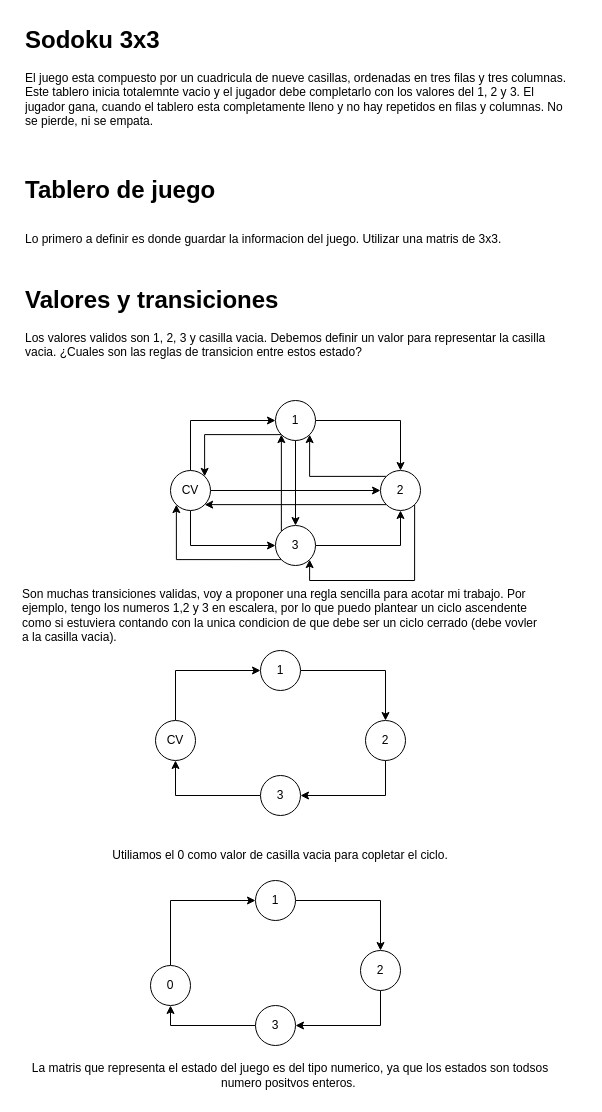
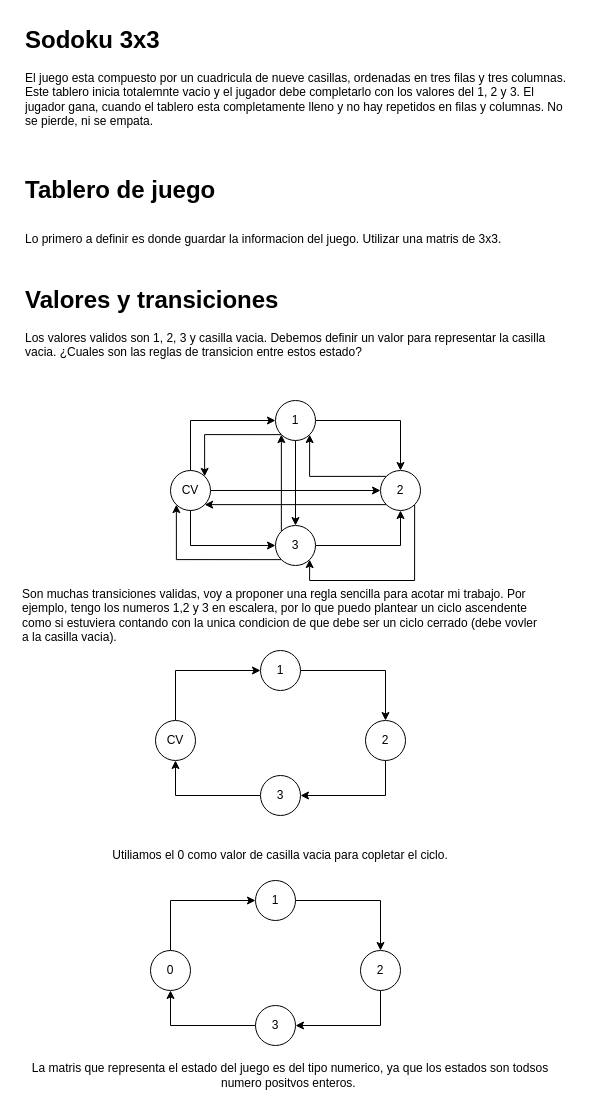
node "0": moved (171, 986) -> (171, 971)
